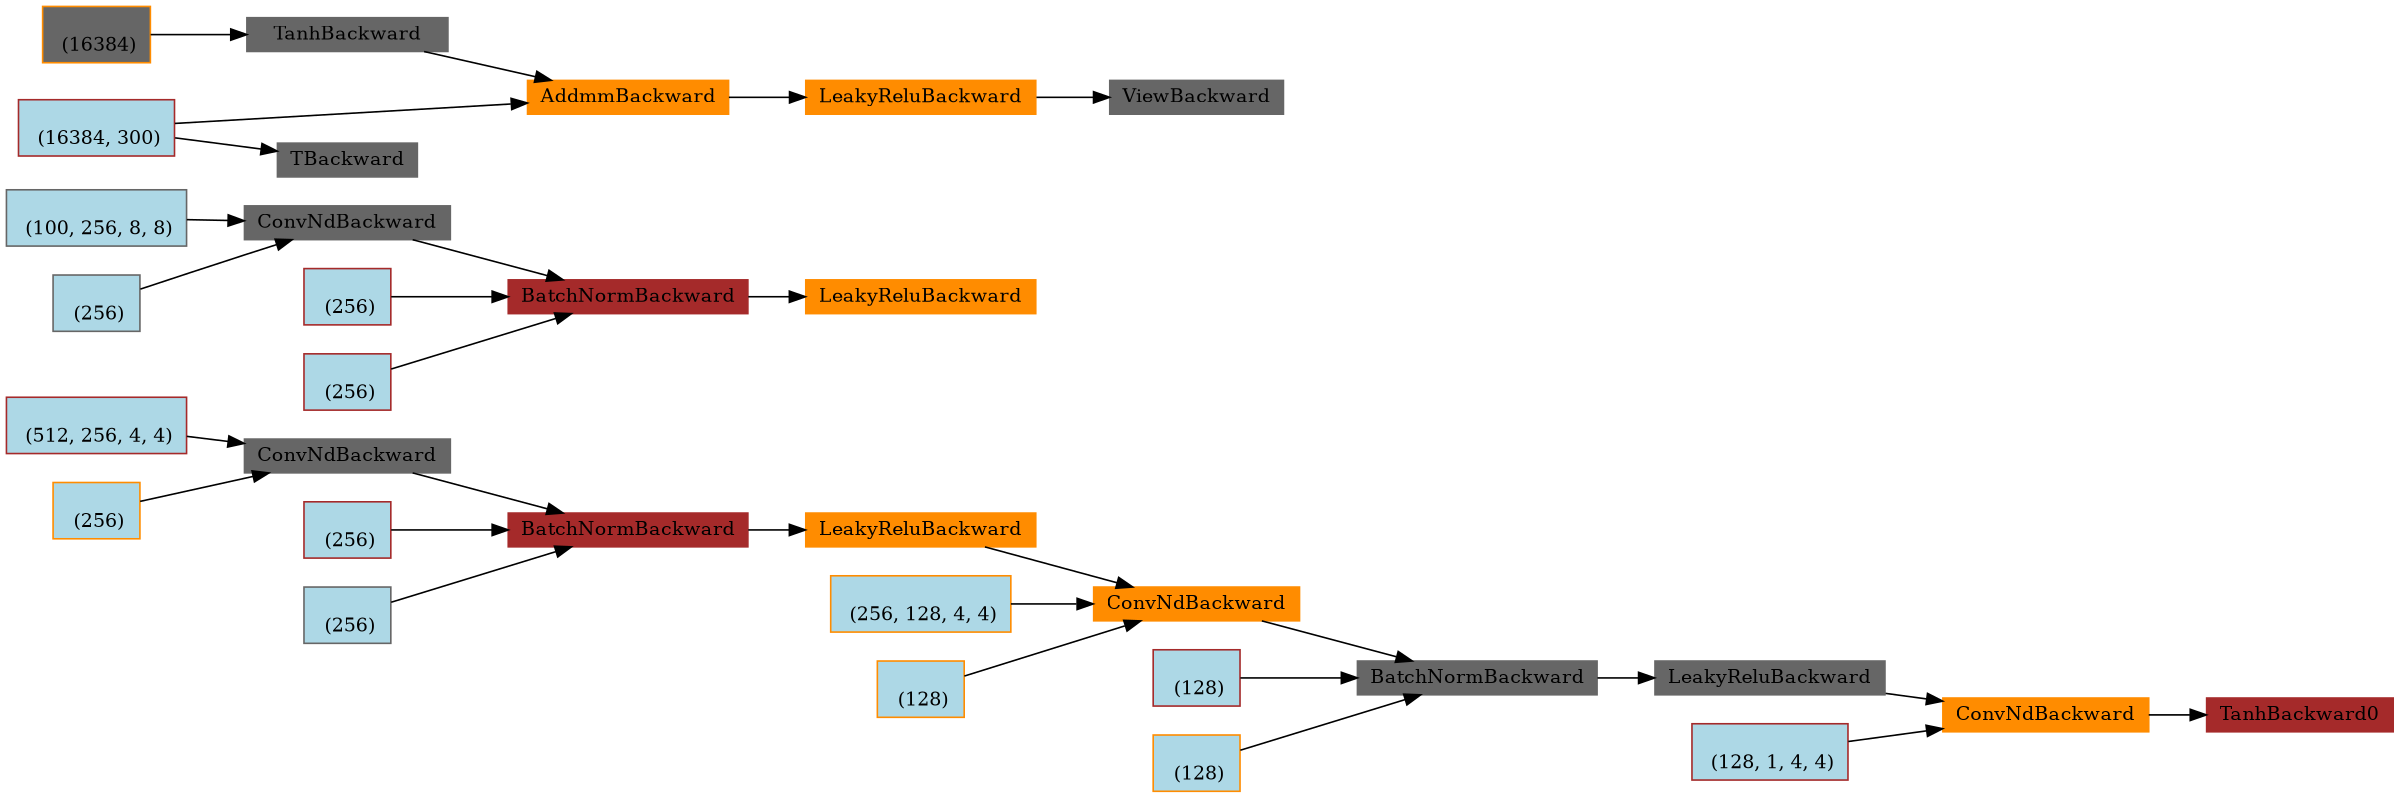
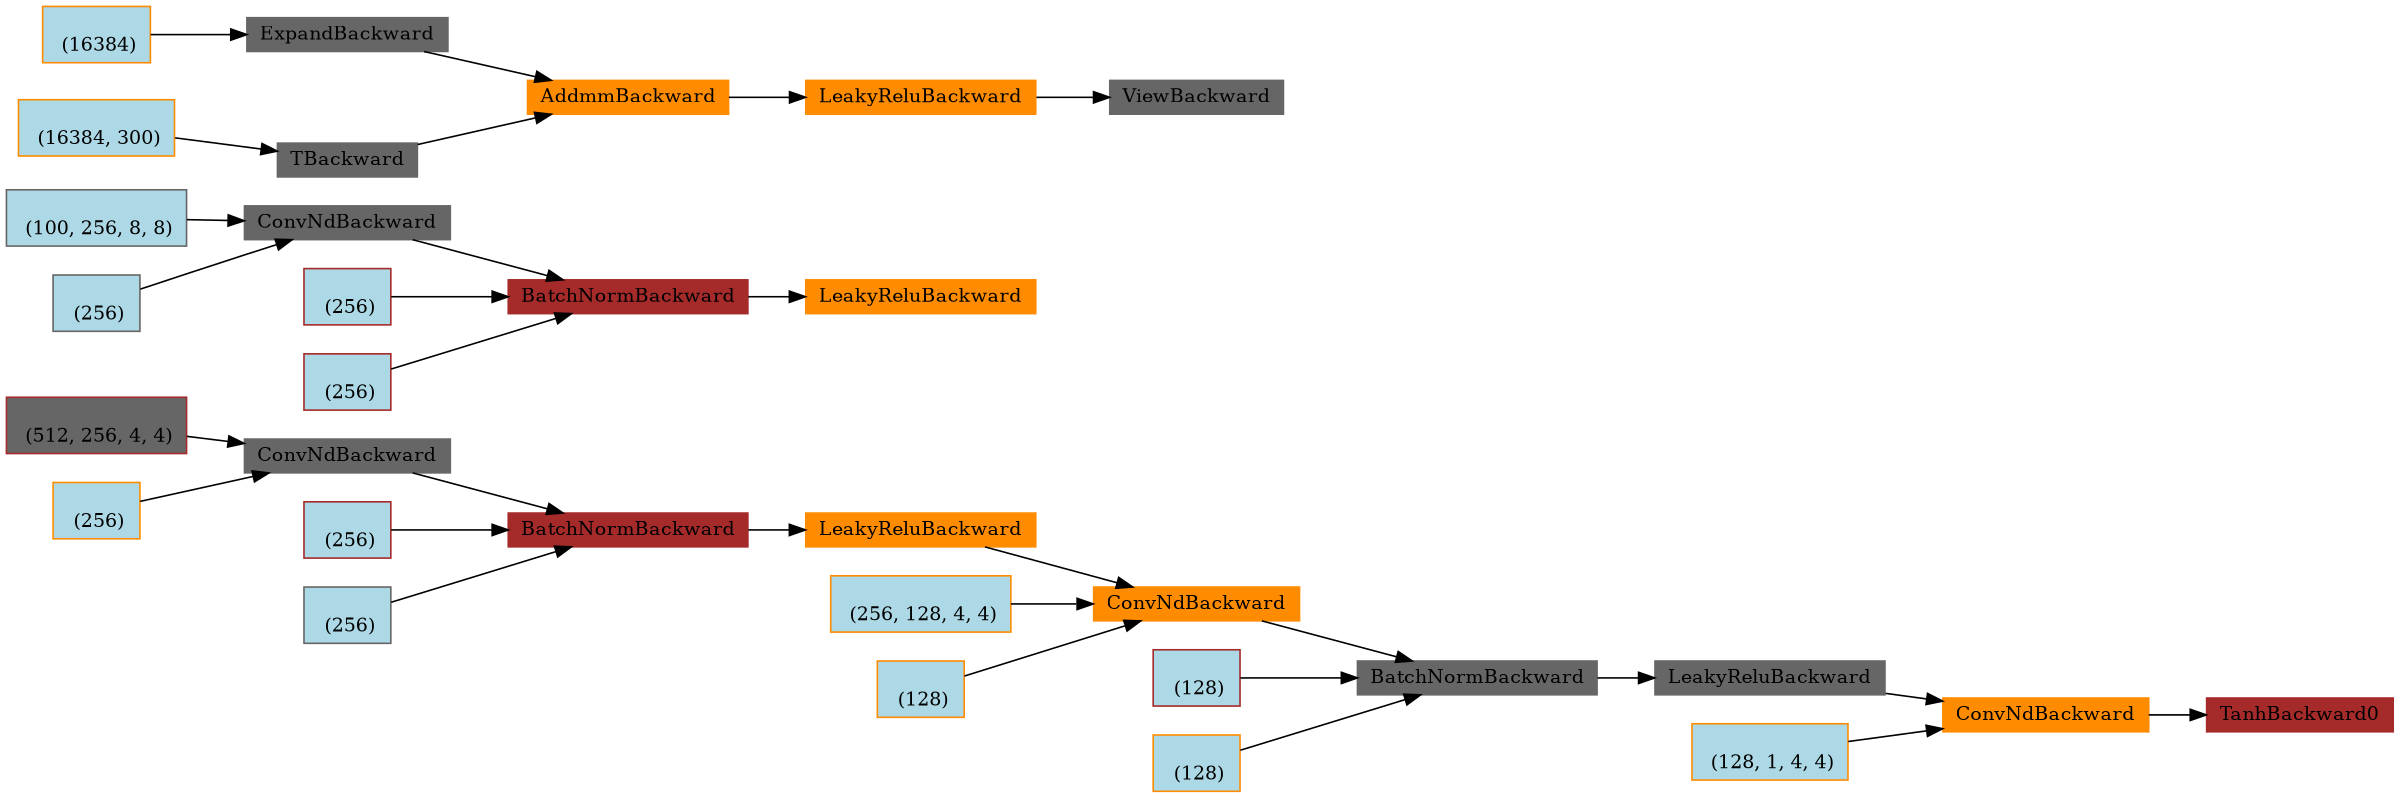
node "(16384)": fillcolor gray40 -> lightblue
node "TanhBackward": label "TanhBackward" -> "ExpandBackward"
edge "(16384, 300)" -> "AddmmBackward": now "TBackward" -> "AddmmBackward"
node "(16384, 300)": color brown -> darkorange
node "(512, 256, 4, 4)": fillcolor lightblue -> gray40
node "(128, 1, 4, 4)": color brown -> darkorange
